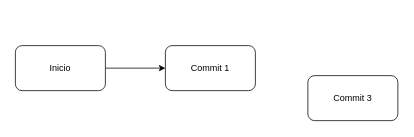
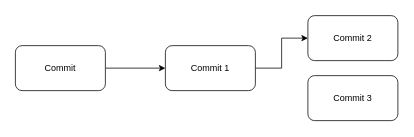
node "Commit 2": added
edge "Commit 1" -> "Commit 2": added
node "Inicio": label "Inicio" -> "Commit"
